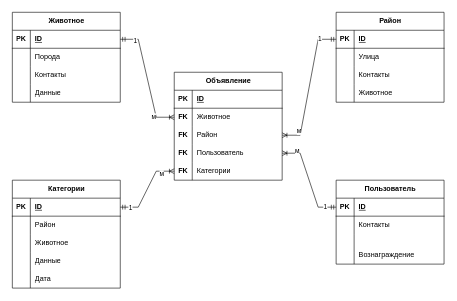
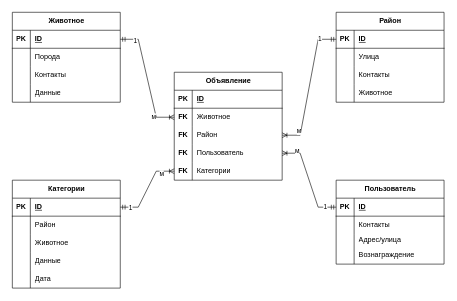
node "Адрес/улица": added
